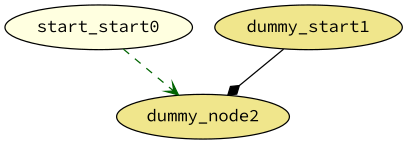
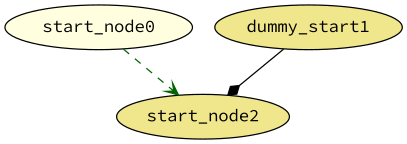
node "start_start0": label "start_start0" -> "start_node0"
node "dummy_node2": label "dummy_node2" -> "start_node2"
